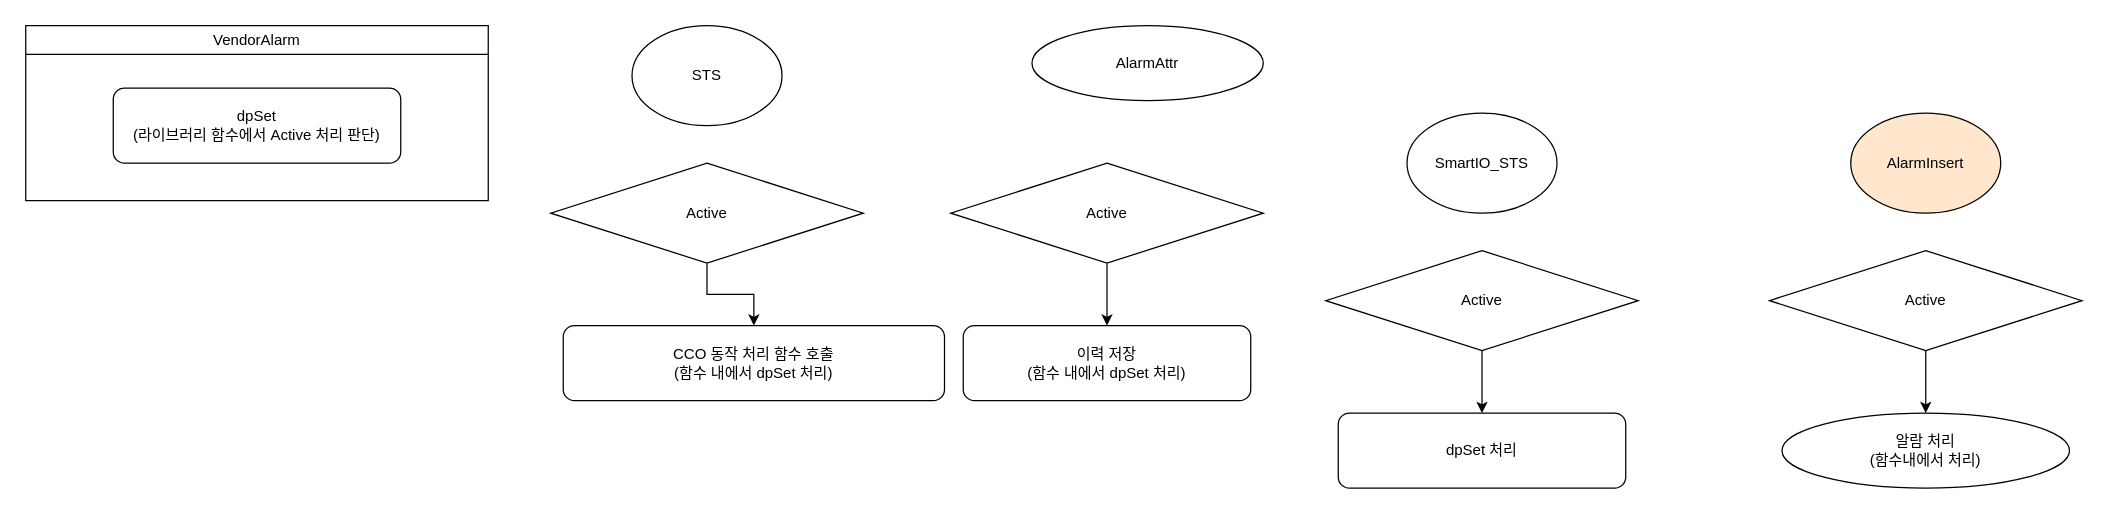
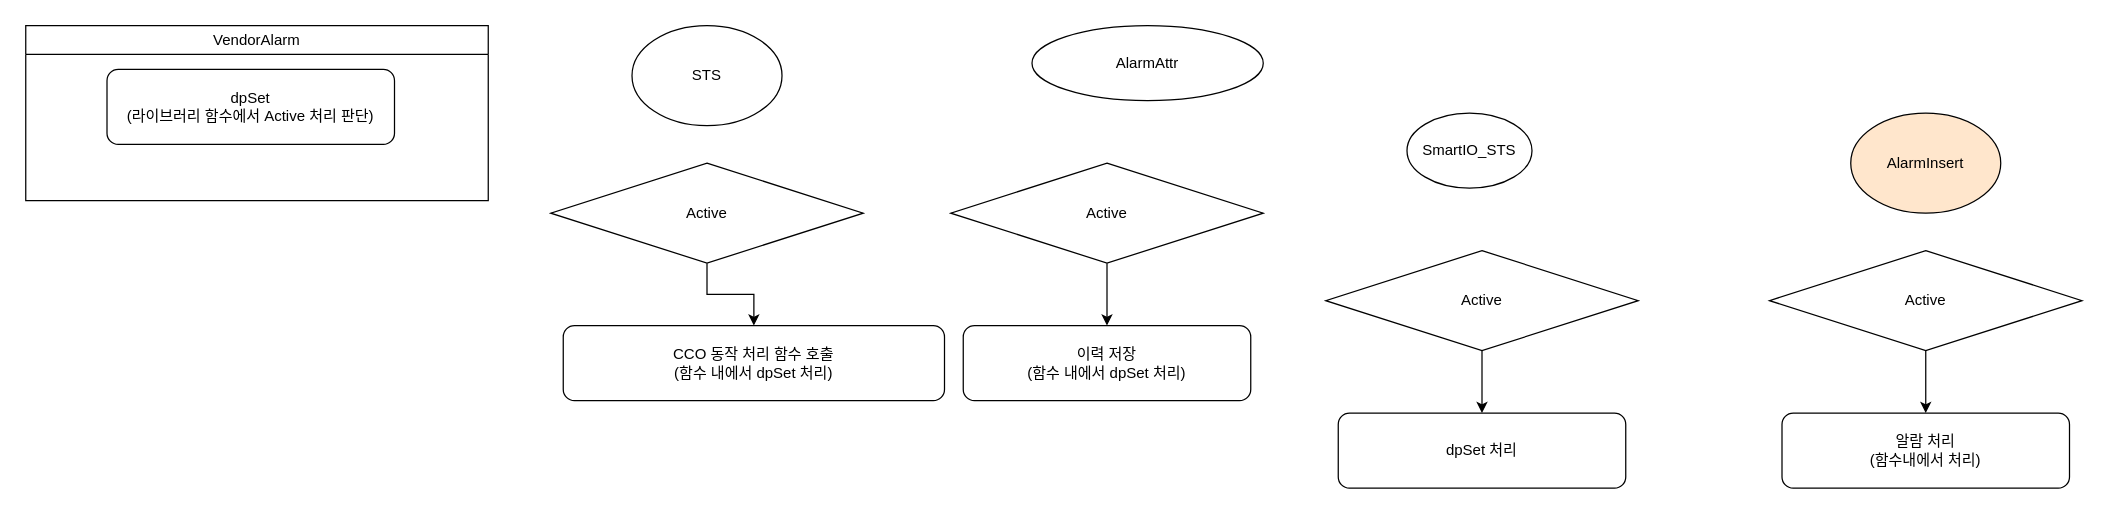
node "dpSet (라이브러리 함수에서 Active 처리 판단)": moved (257, 126) -> (251, 107)
node "SmartIO_STS": size 150x100 -> 125x75
node "알람 처리 (함수내에서 처리)": shape ellipse -> rounded rectangle
